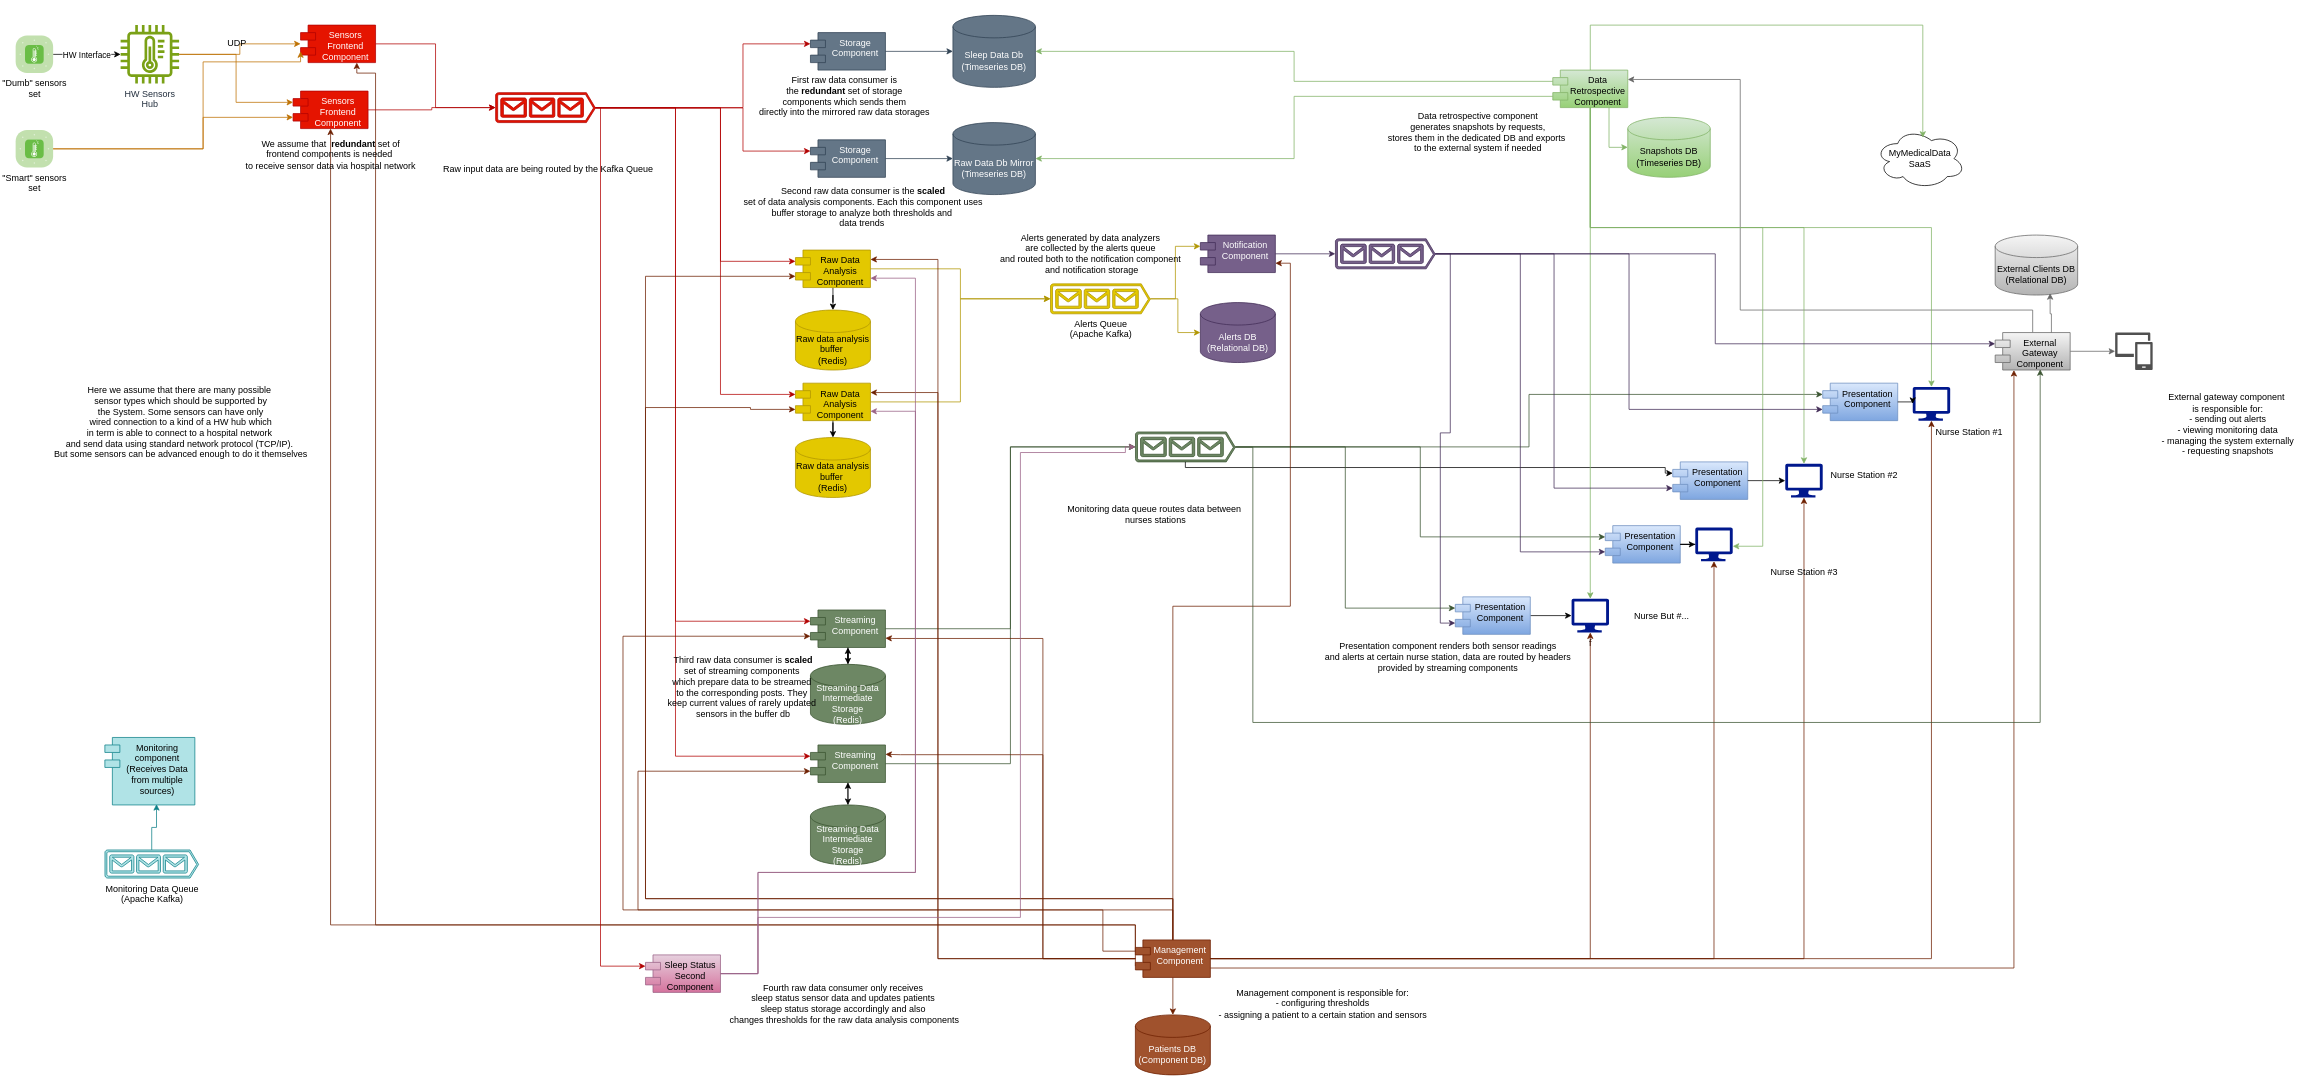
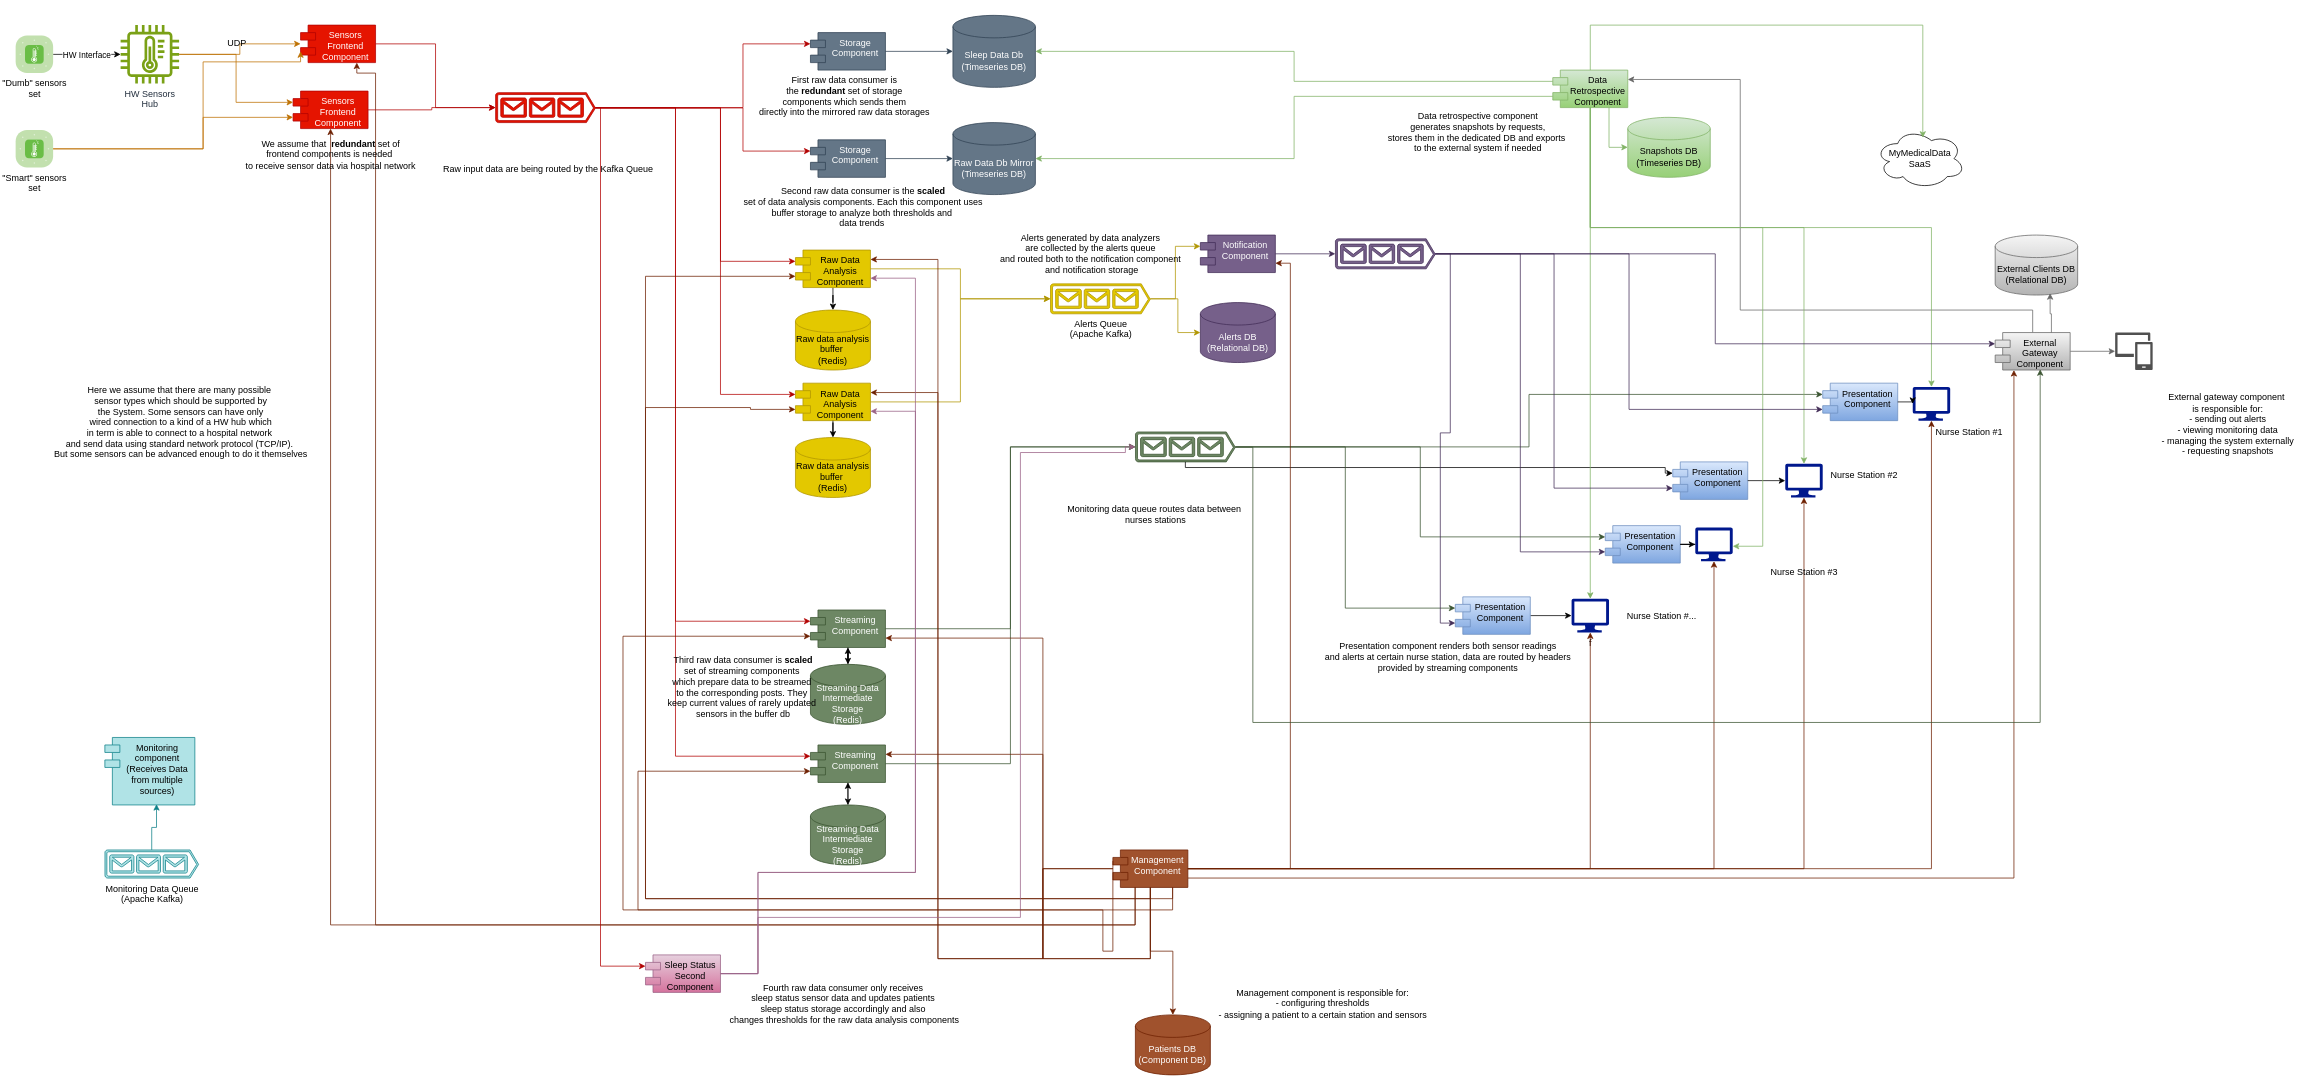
node "Nurse But #...": label "Nurse But #..." -> "Nurse Station #..."
node "Management Component": moved (1173, 959) -> (1150, 869)
